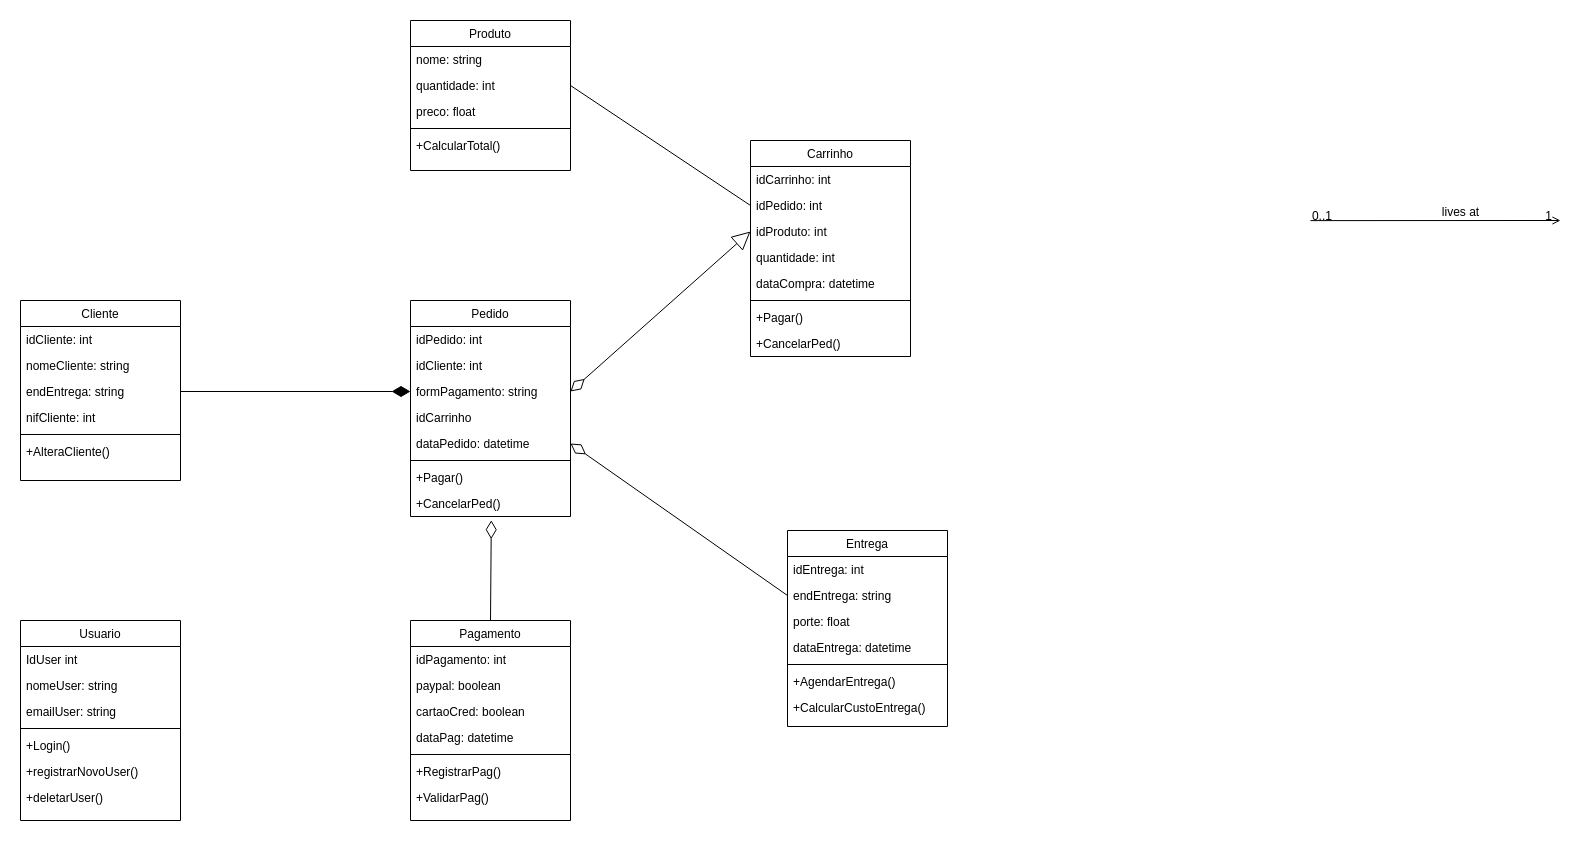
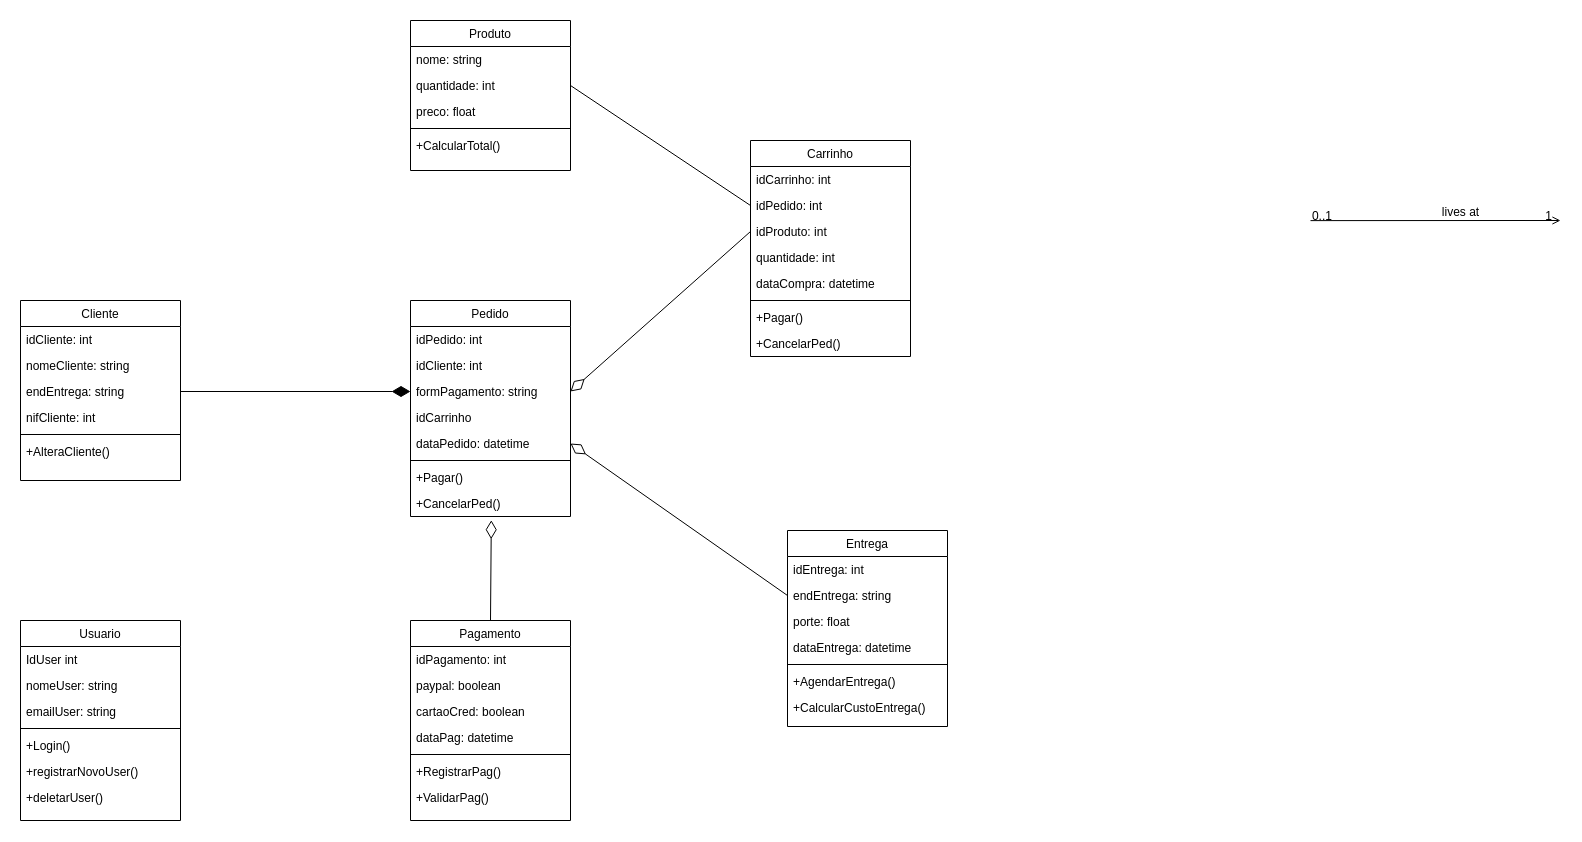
edge "idProduto: int" -- "formPagamento: string": arrowhead block -> none
